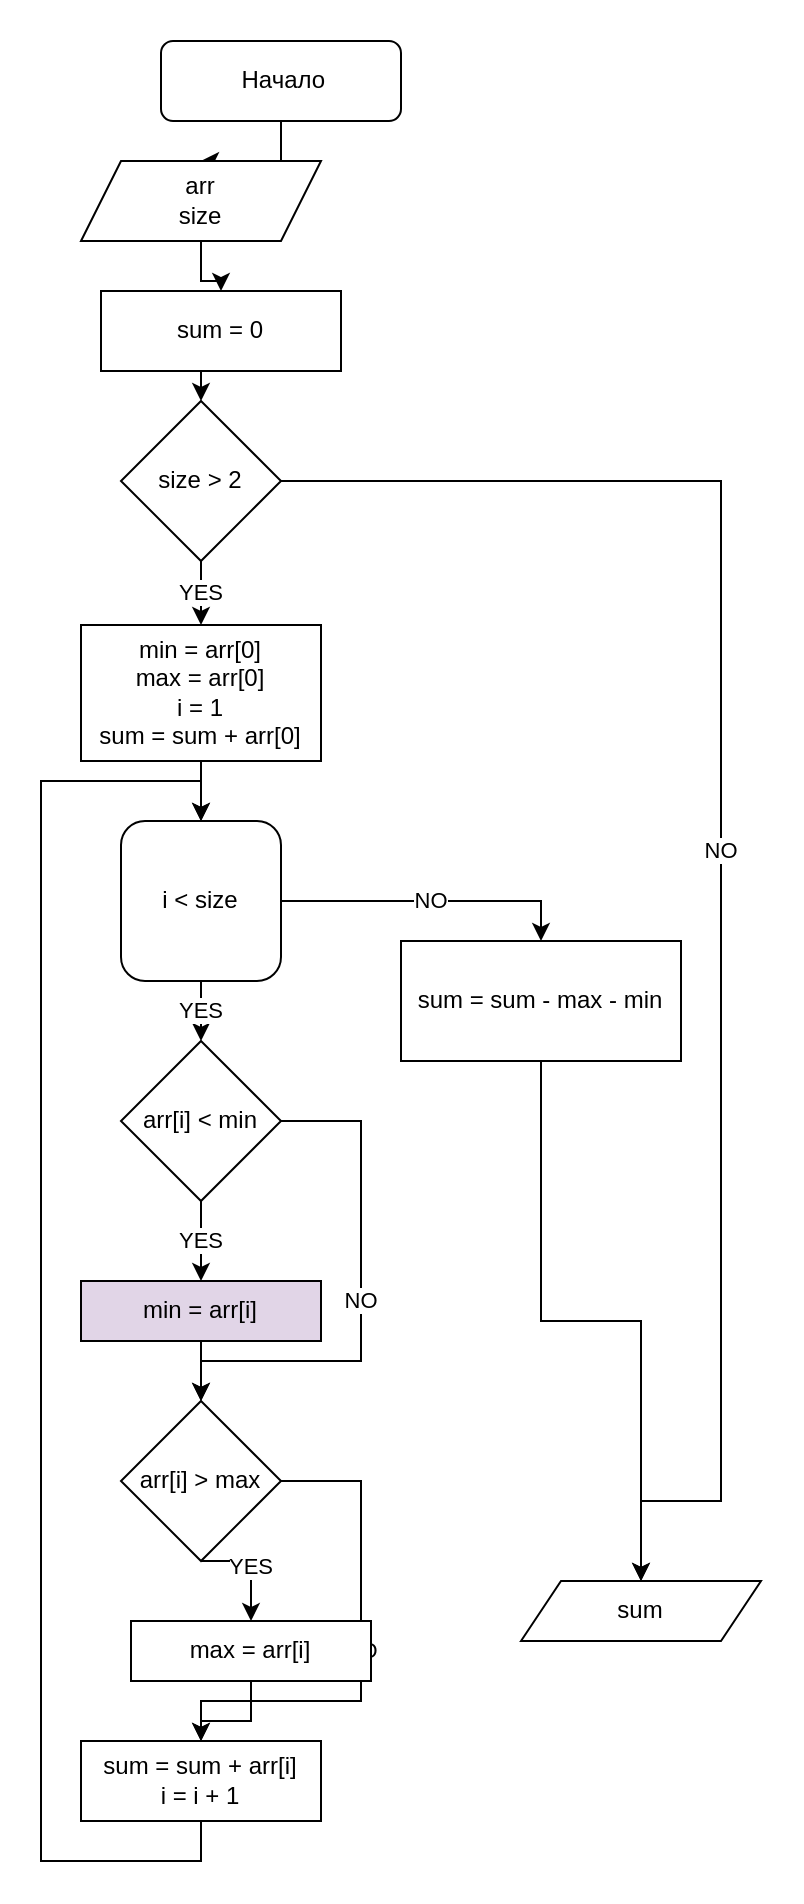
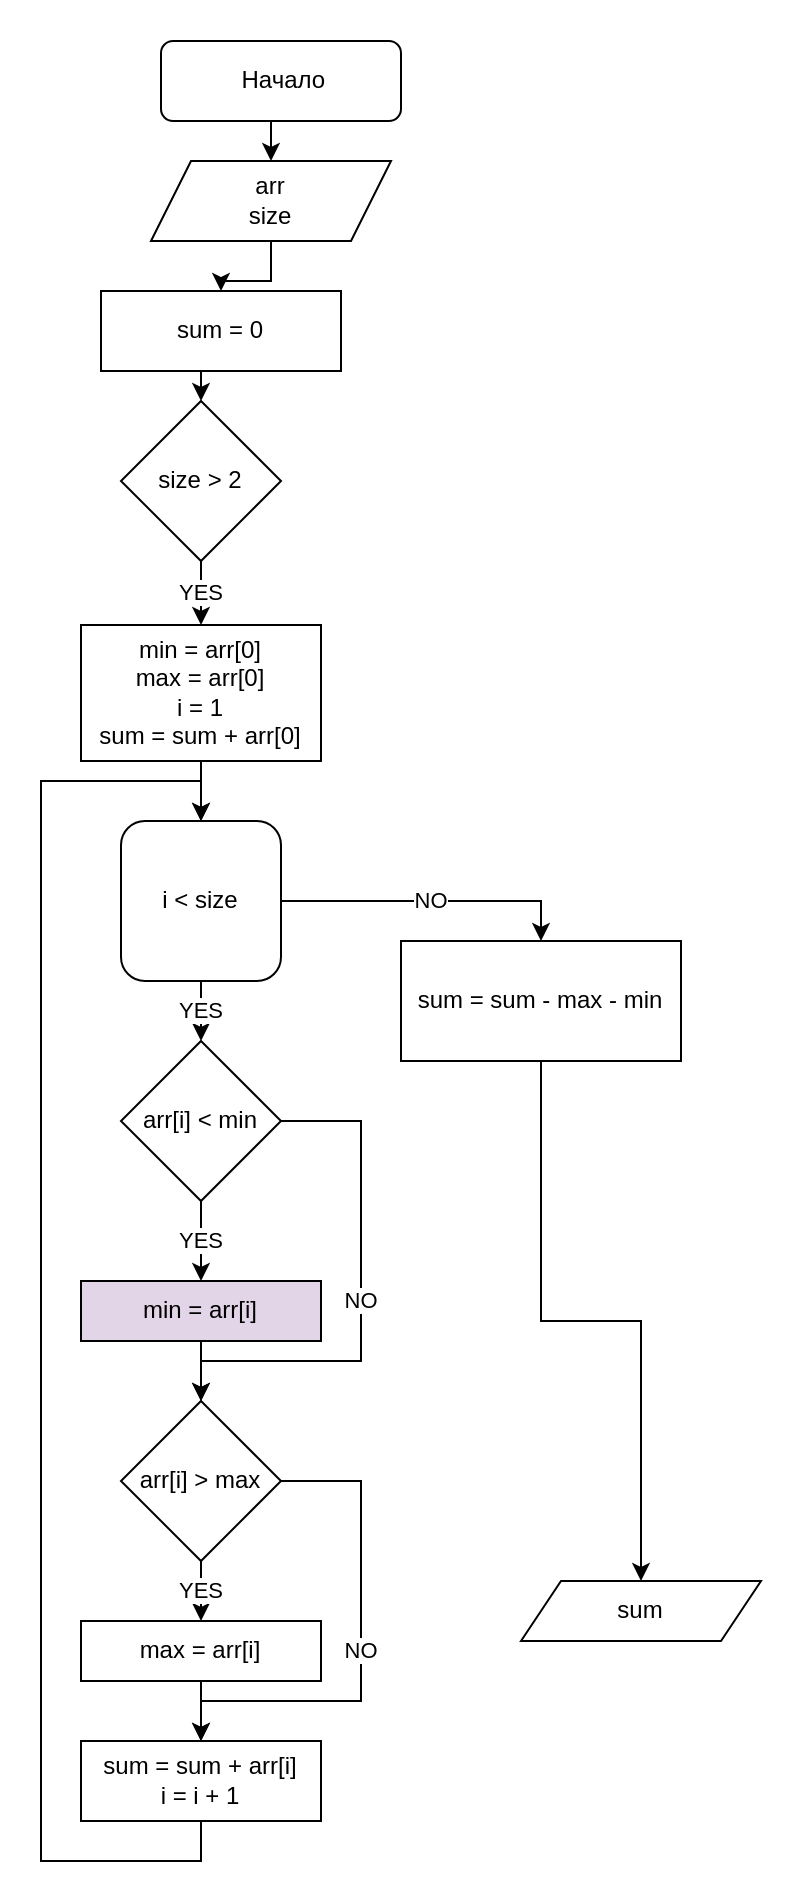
node "arr size": moved (201, 201) -> (271, 201)
edge "size > 2" -> "sum": removed, label "NO"
node "max = arr[i]": moved (251, 1651) -> (201, 1651)
